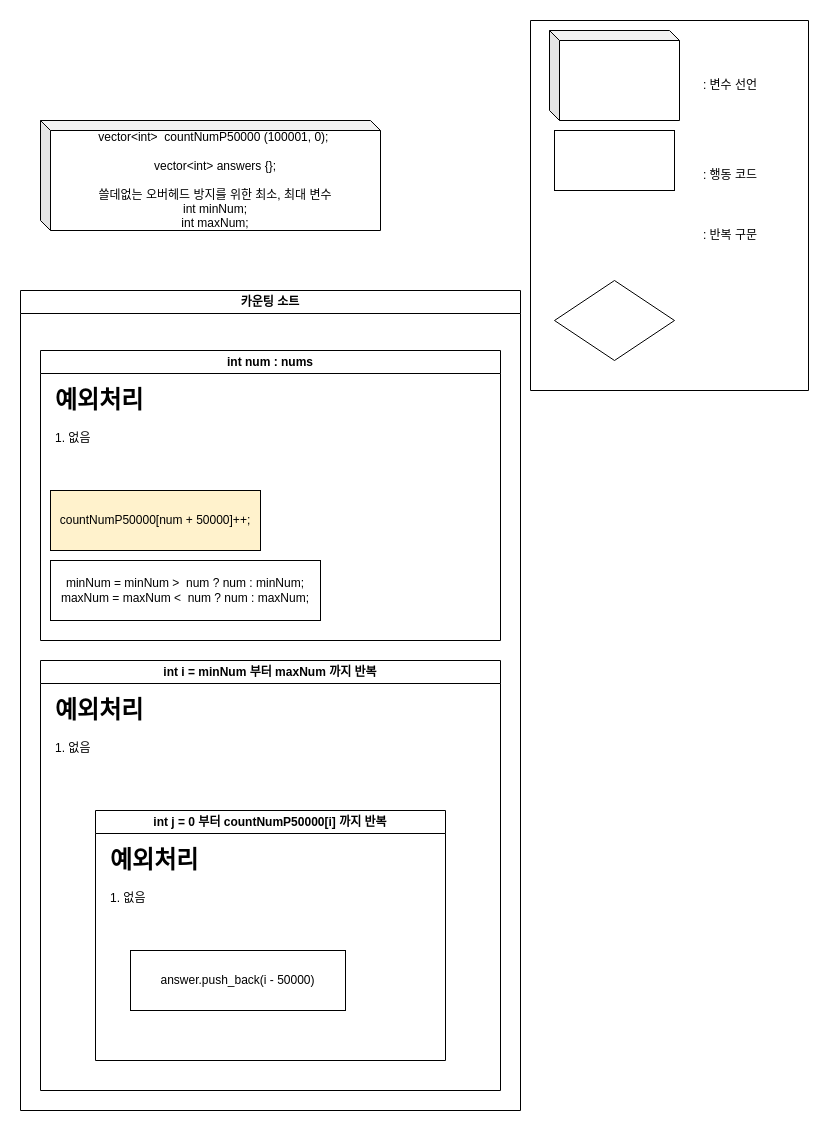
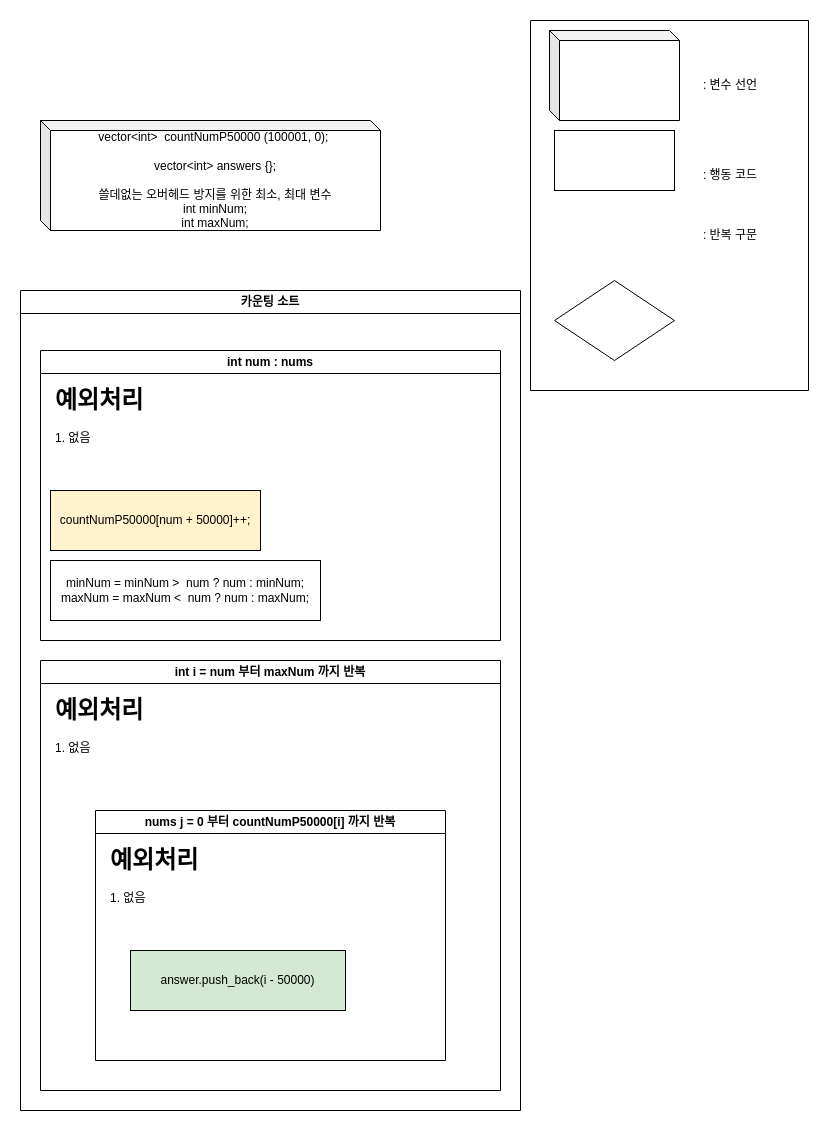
node "int i = minNum 부터 maxNum 까지 반복": label "int i = minNum 부터 maxNum 까지 반복" -> "int i = num 부터 maxNum 까지 반복"
node "int j = 0 부터 countNumP50000[i] 까지 반복": label "int j = 0 부터 countNumP50000[i] 까지 반복" -> "nums j = 0 부터 countNumP50000[i] 까지 반복"
node "answer.push_back(i - 50000)": fillcolor #ffffff -> #d5e8d4
